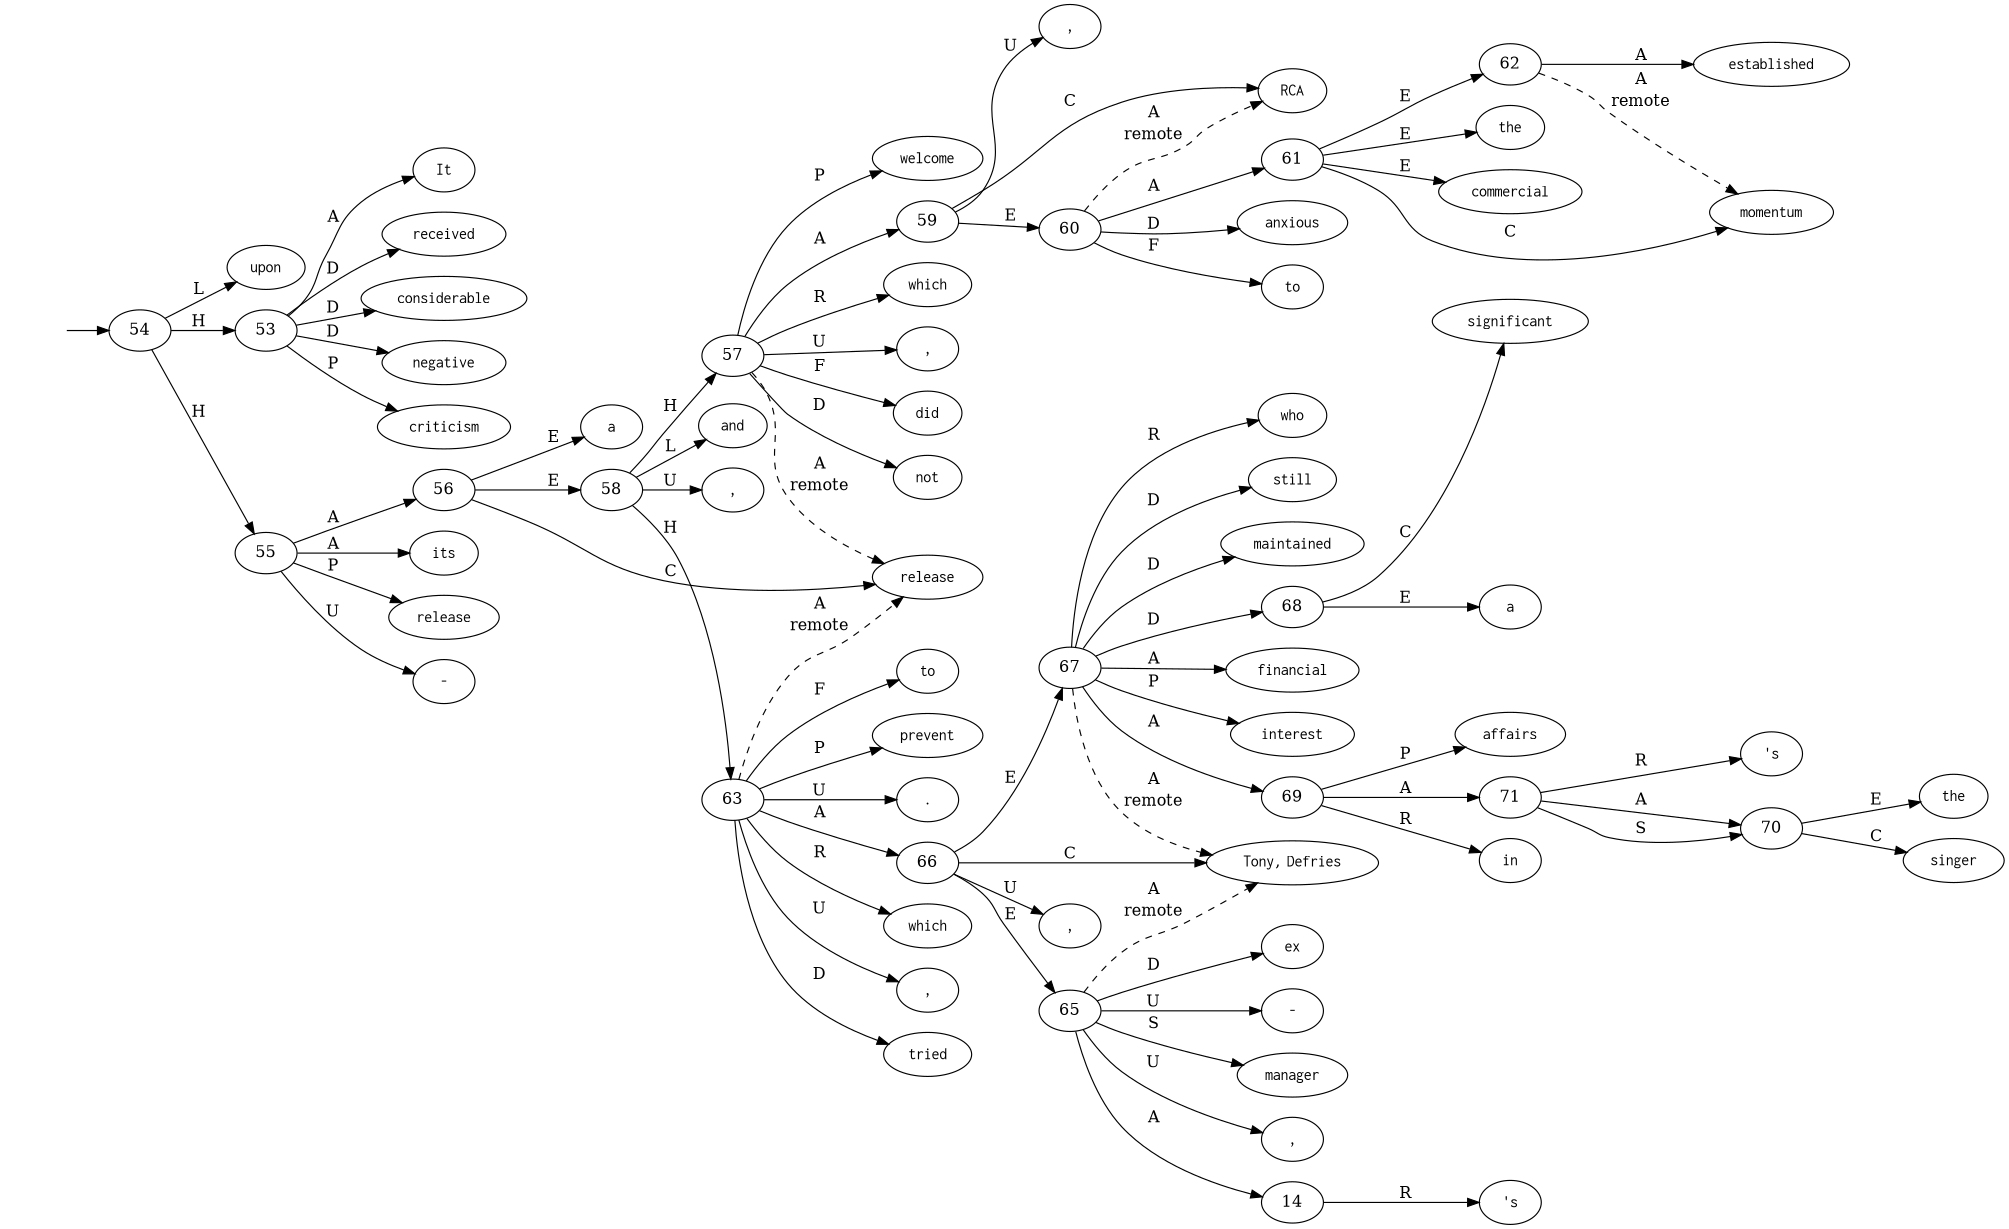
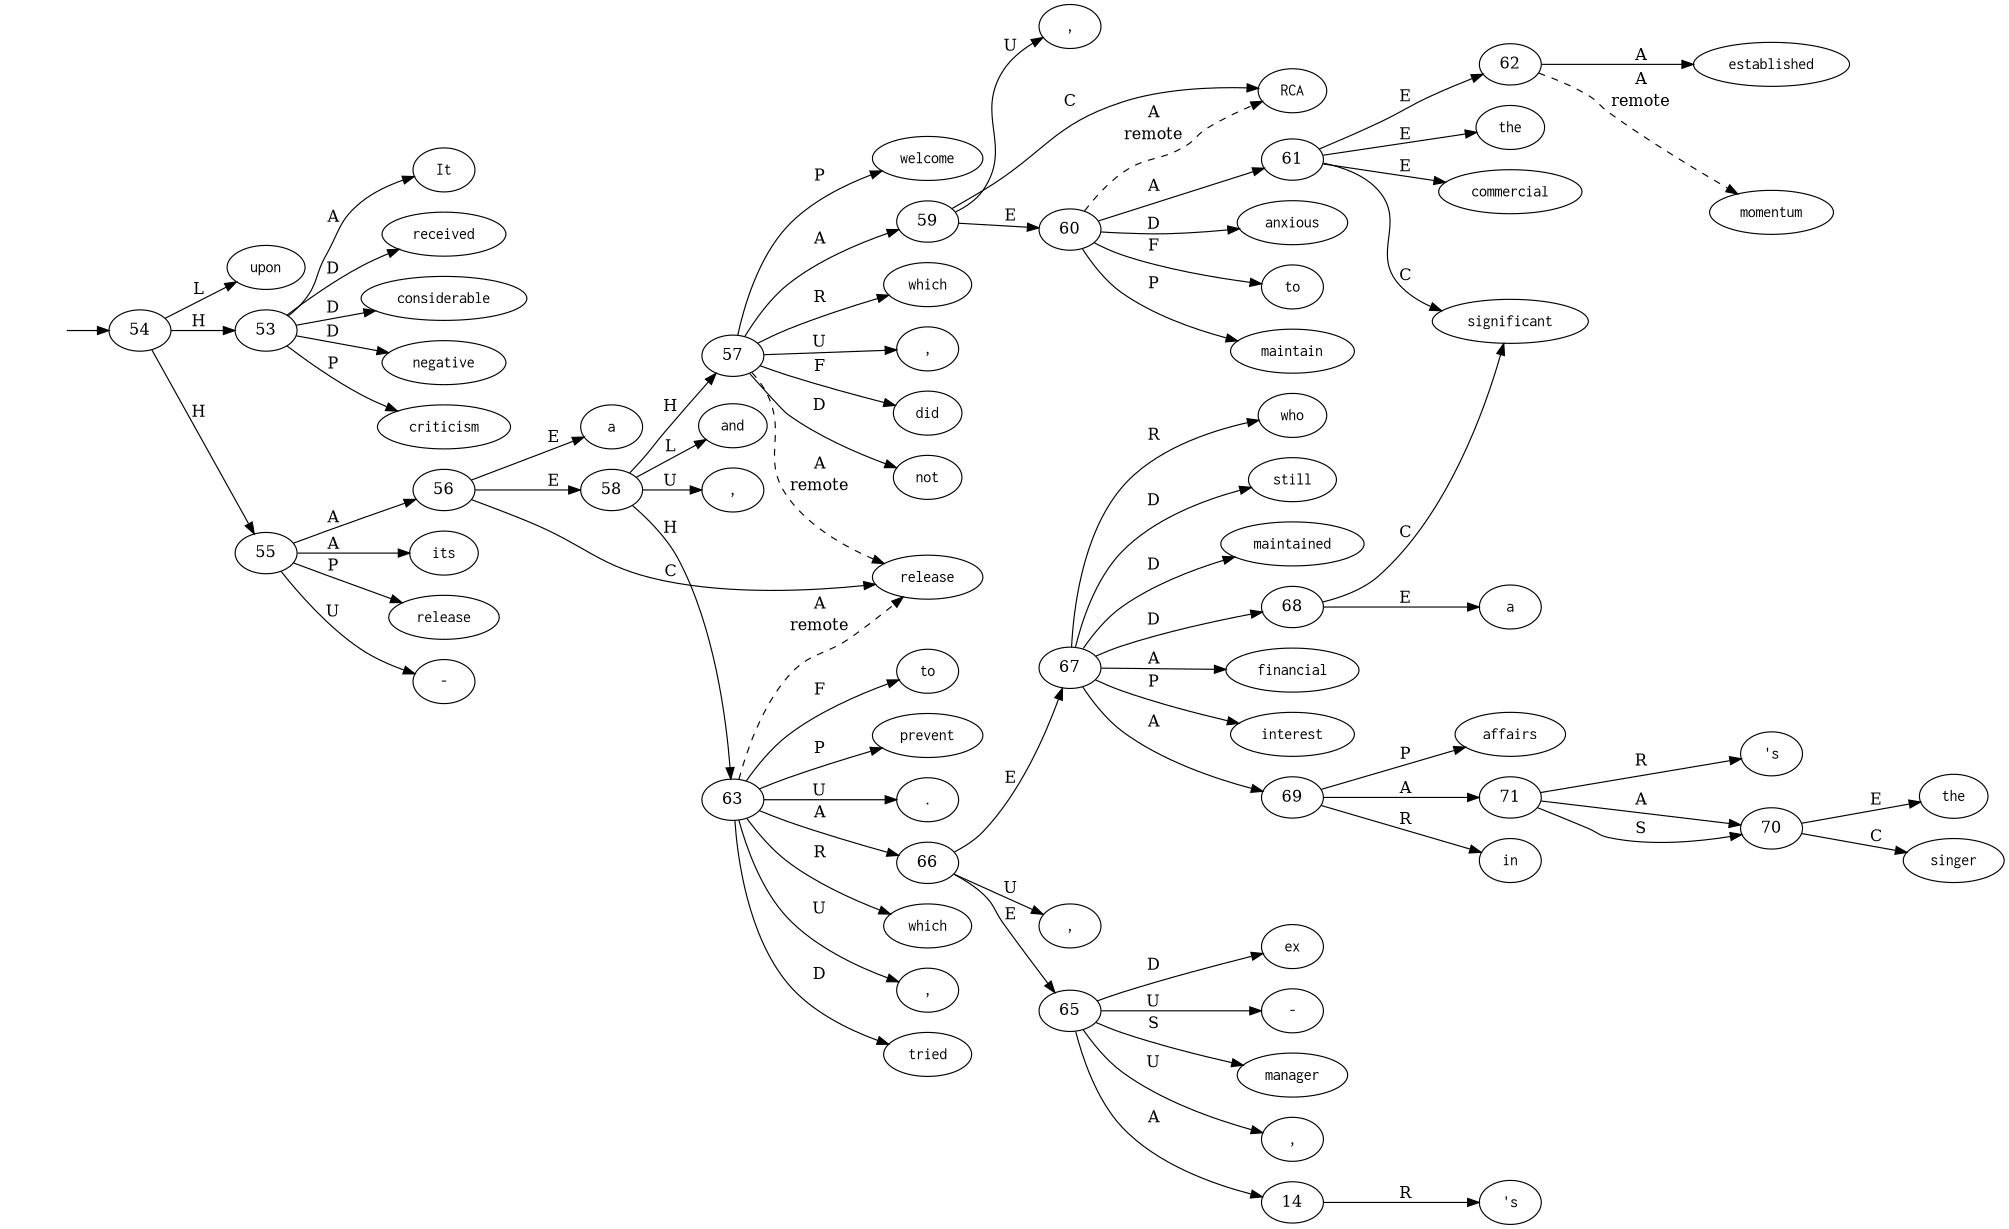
edge "61" -> "momentum": now "61" -> "significant"
node "maintain": added
node "Tony": removed
